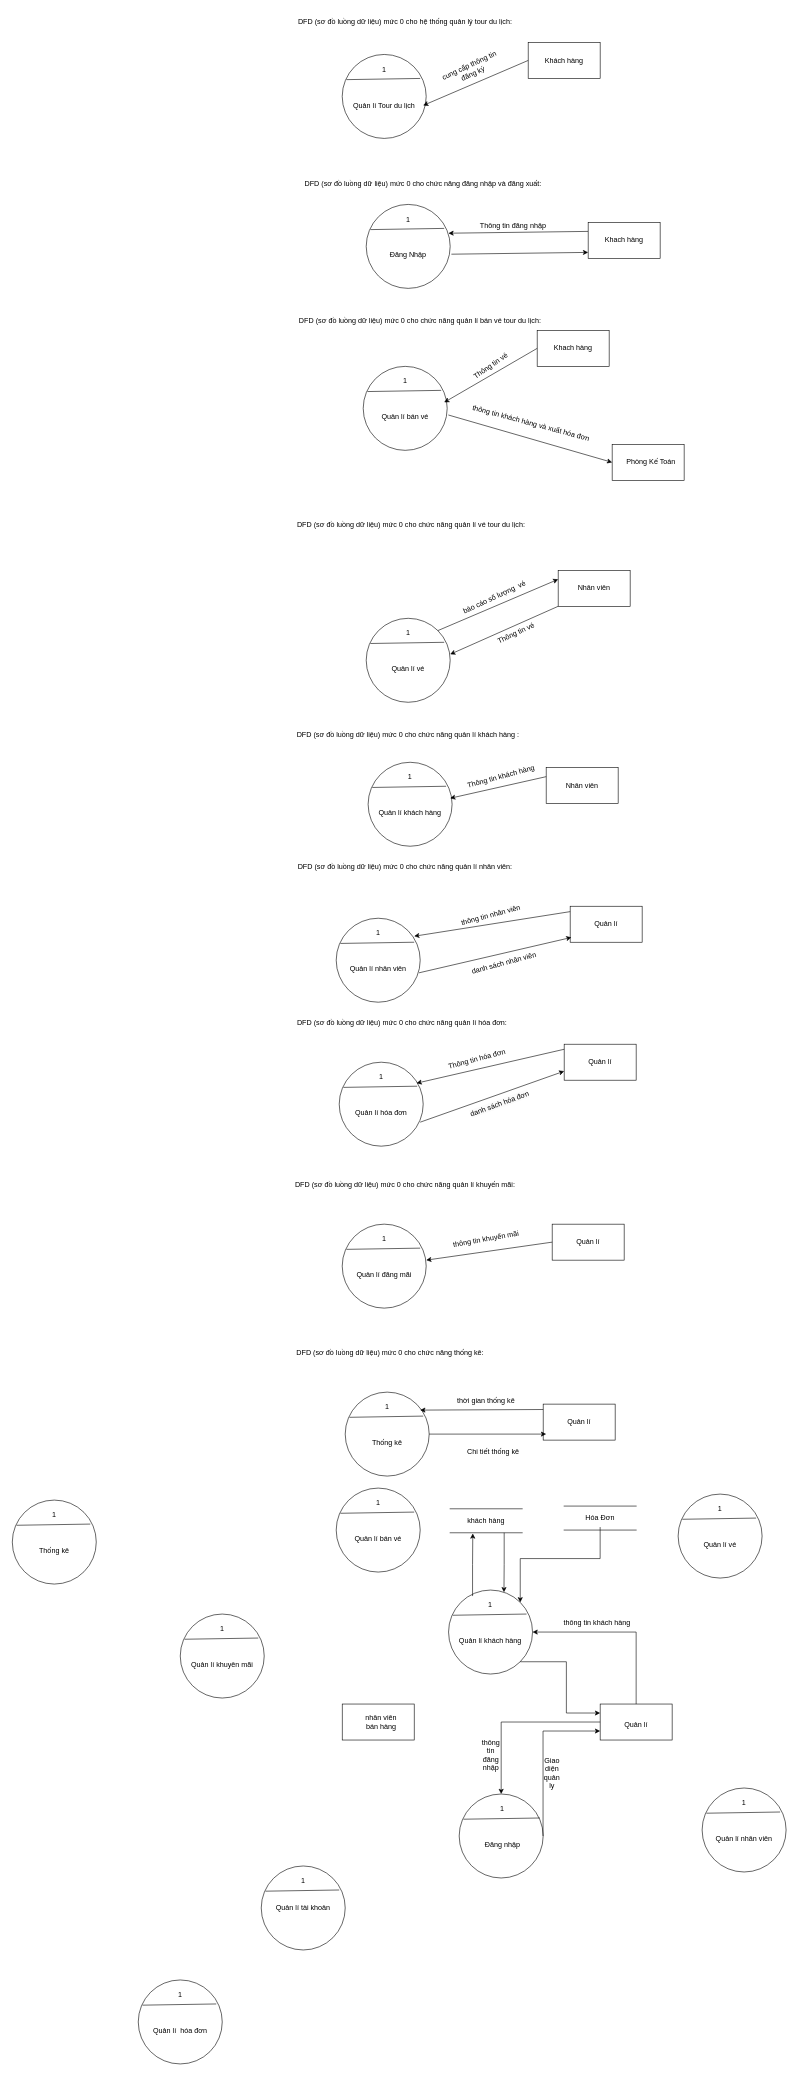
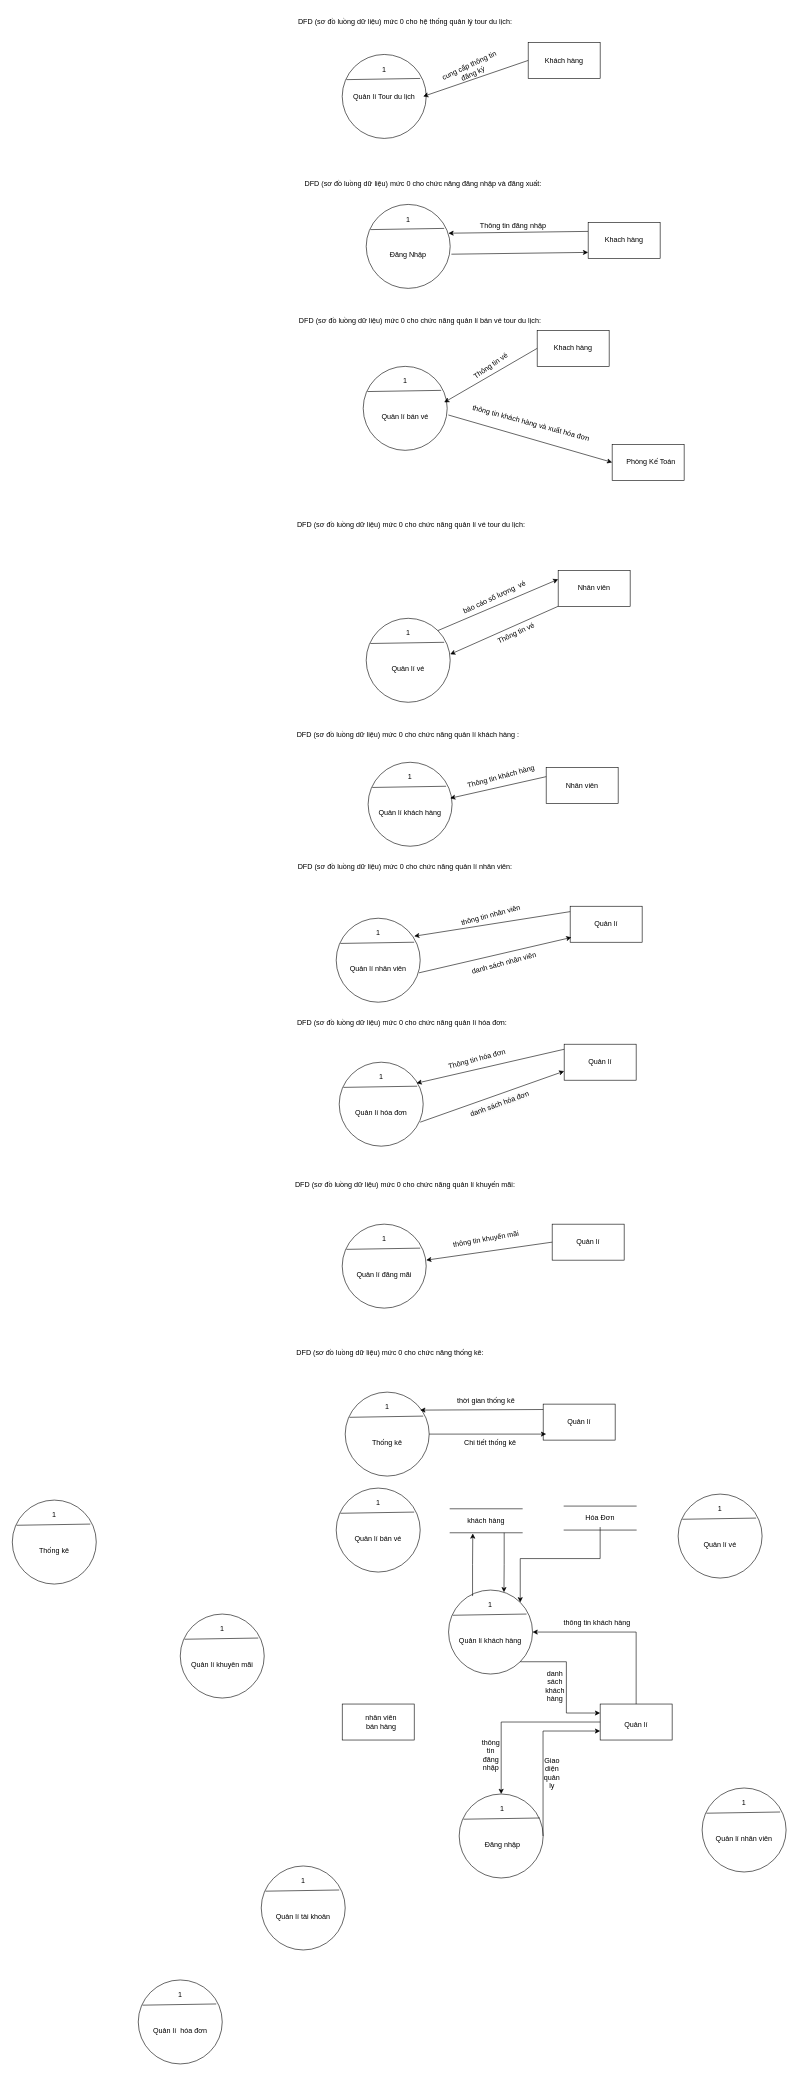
node "Quản lí Tour du lịch": moved (384, 105) -> (384, 96)
node "Chi tiết thống kê": moved (494, 1452) -> (491, 1443)
node "danh sách khách hàng": added
node "Quản lí tài khoản": moved (303, 1908) -> (303, 1917)
